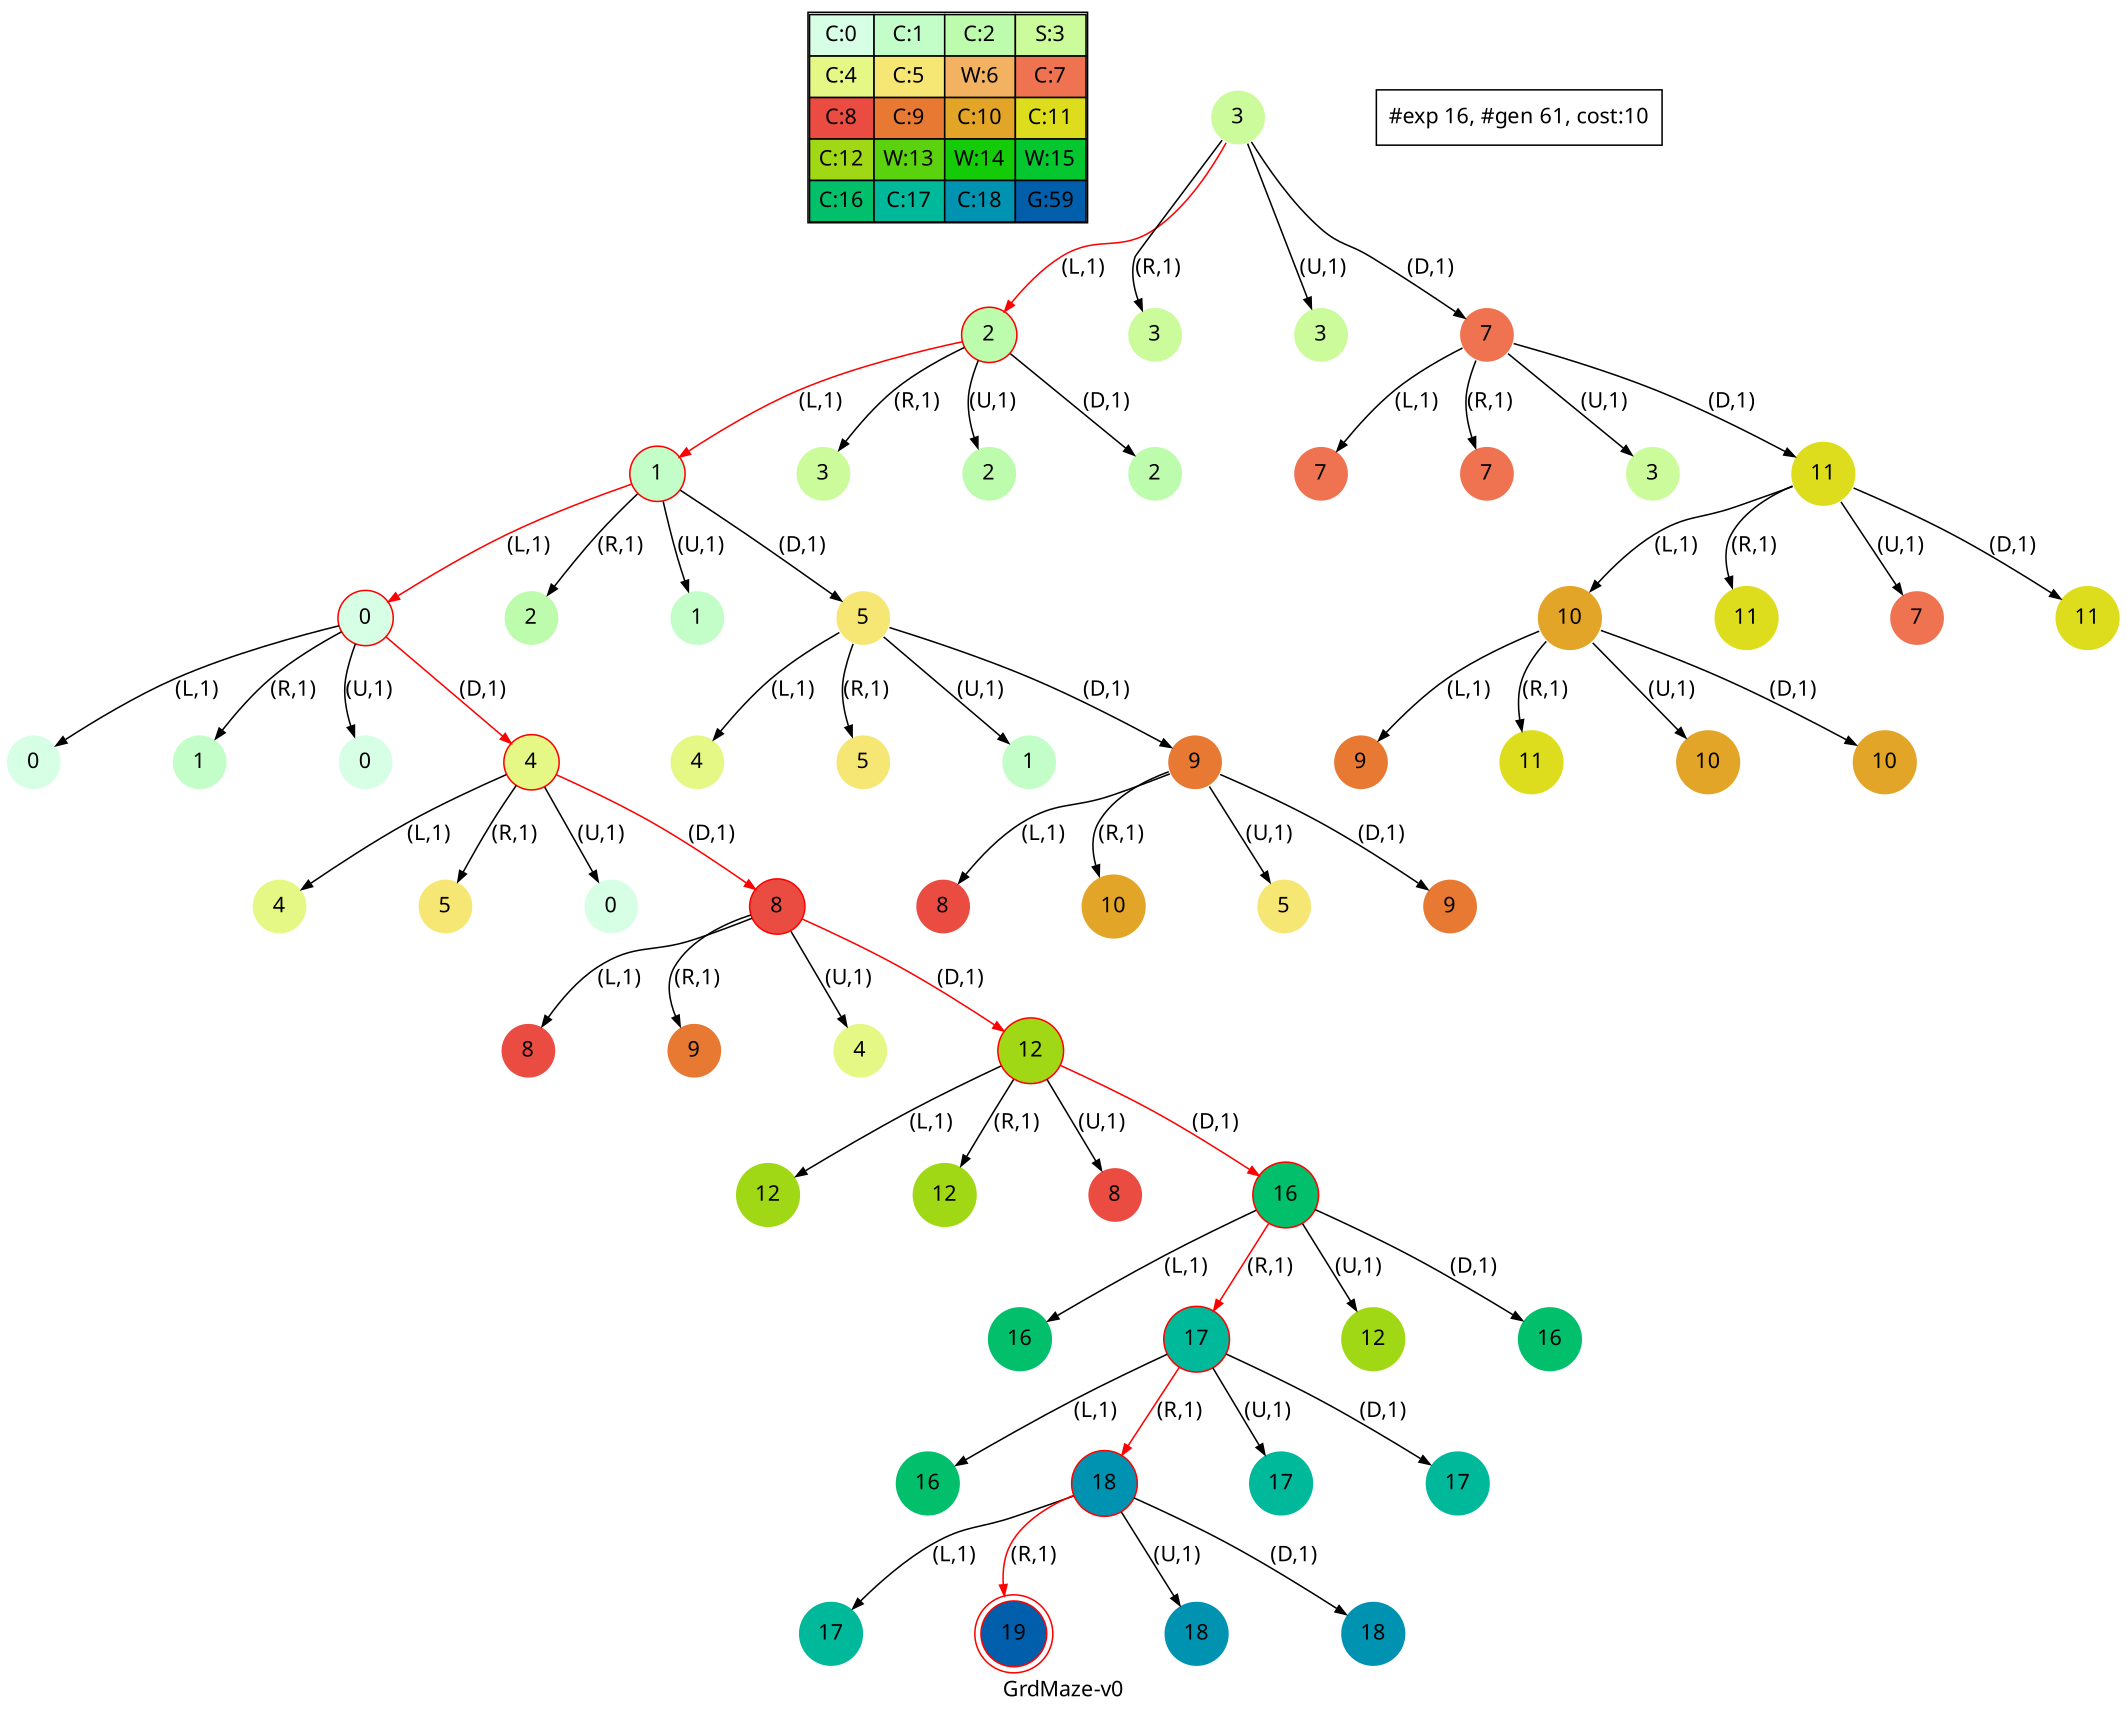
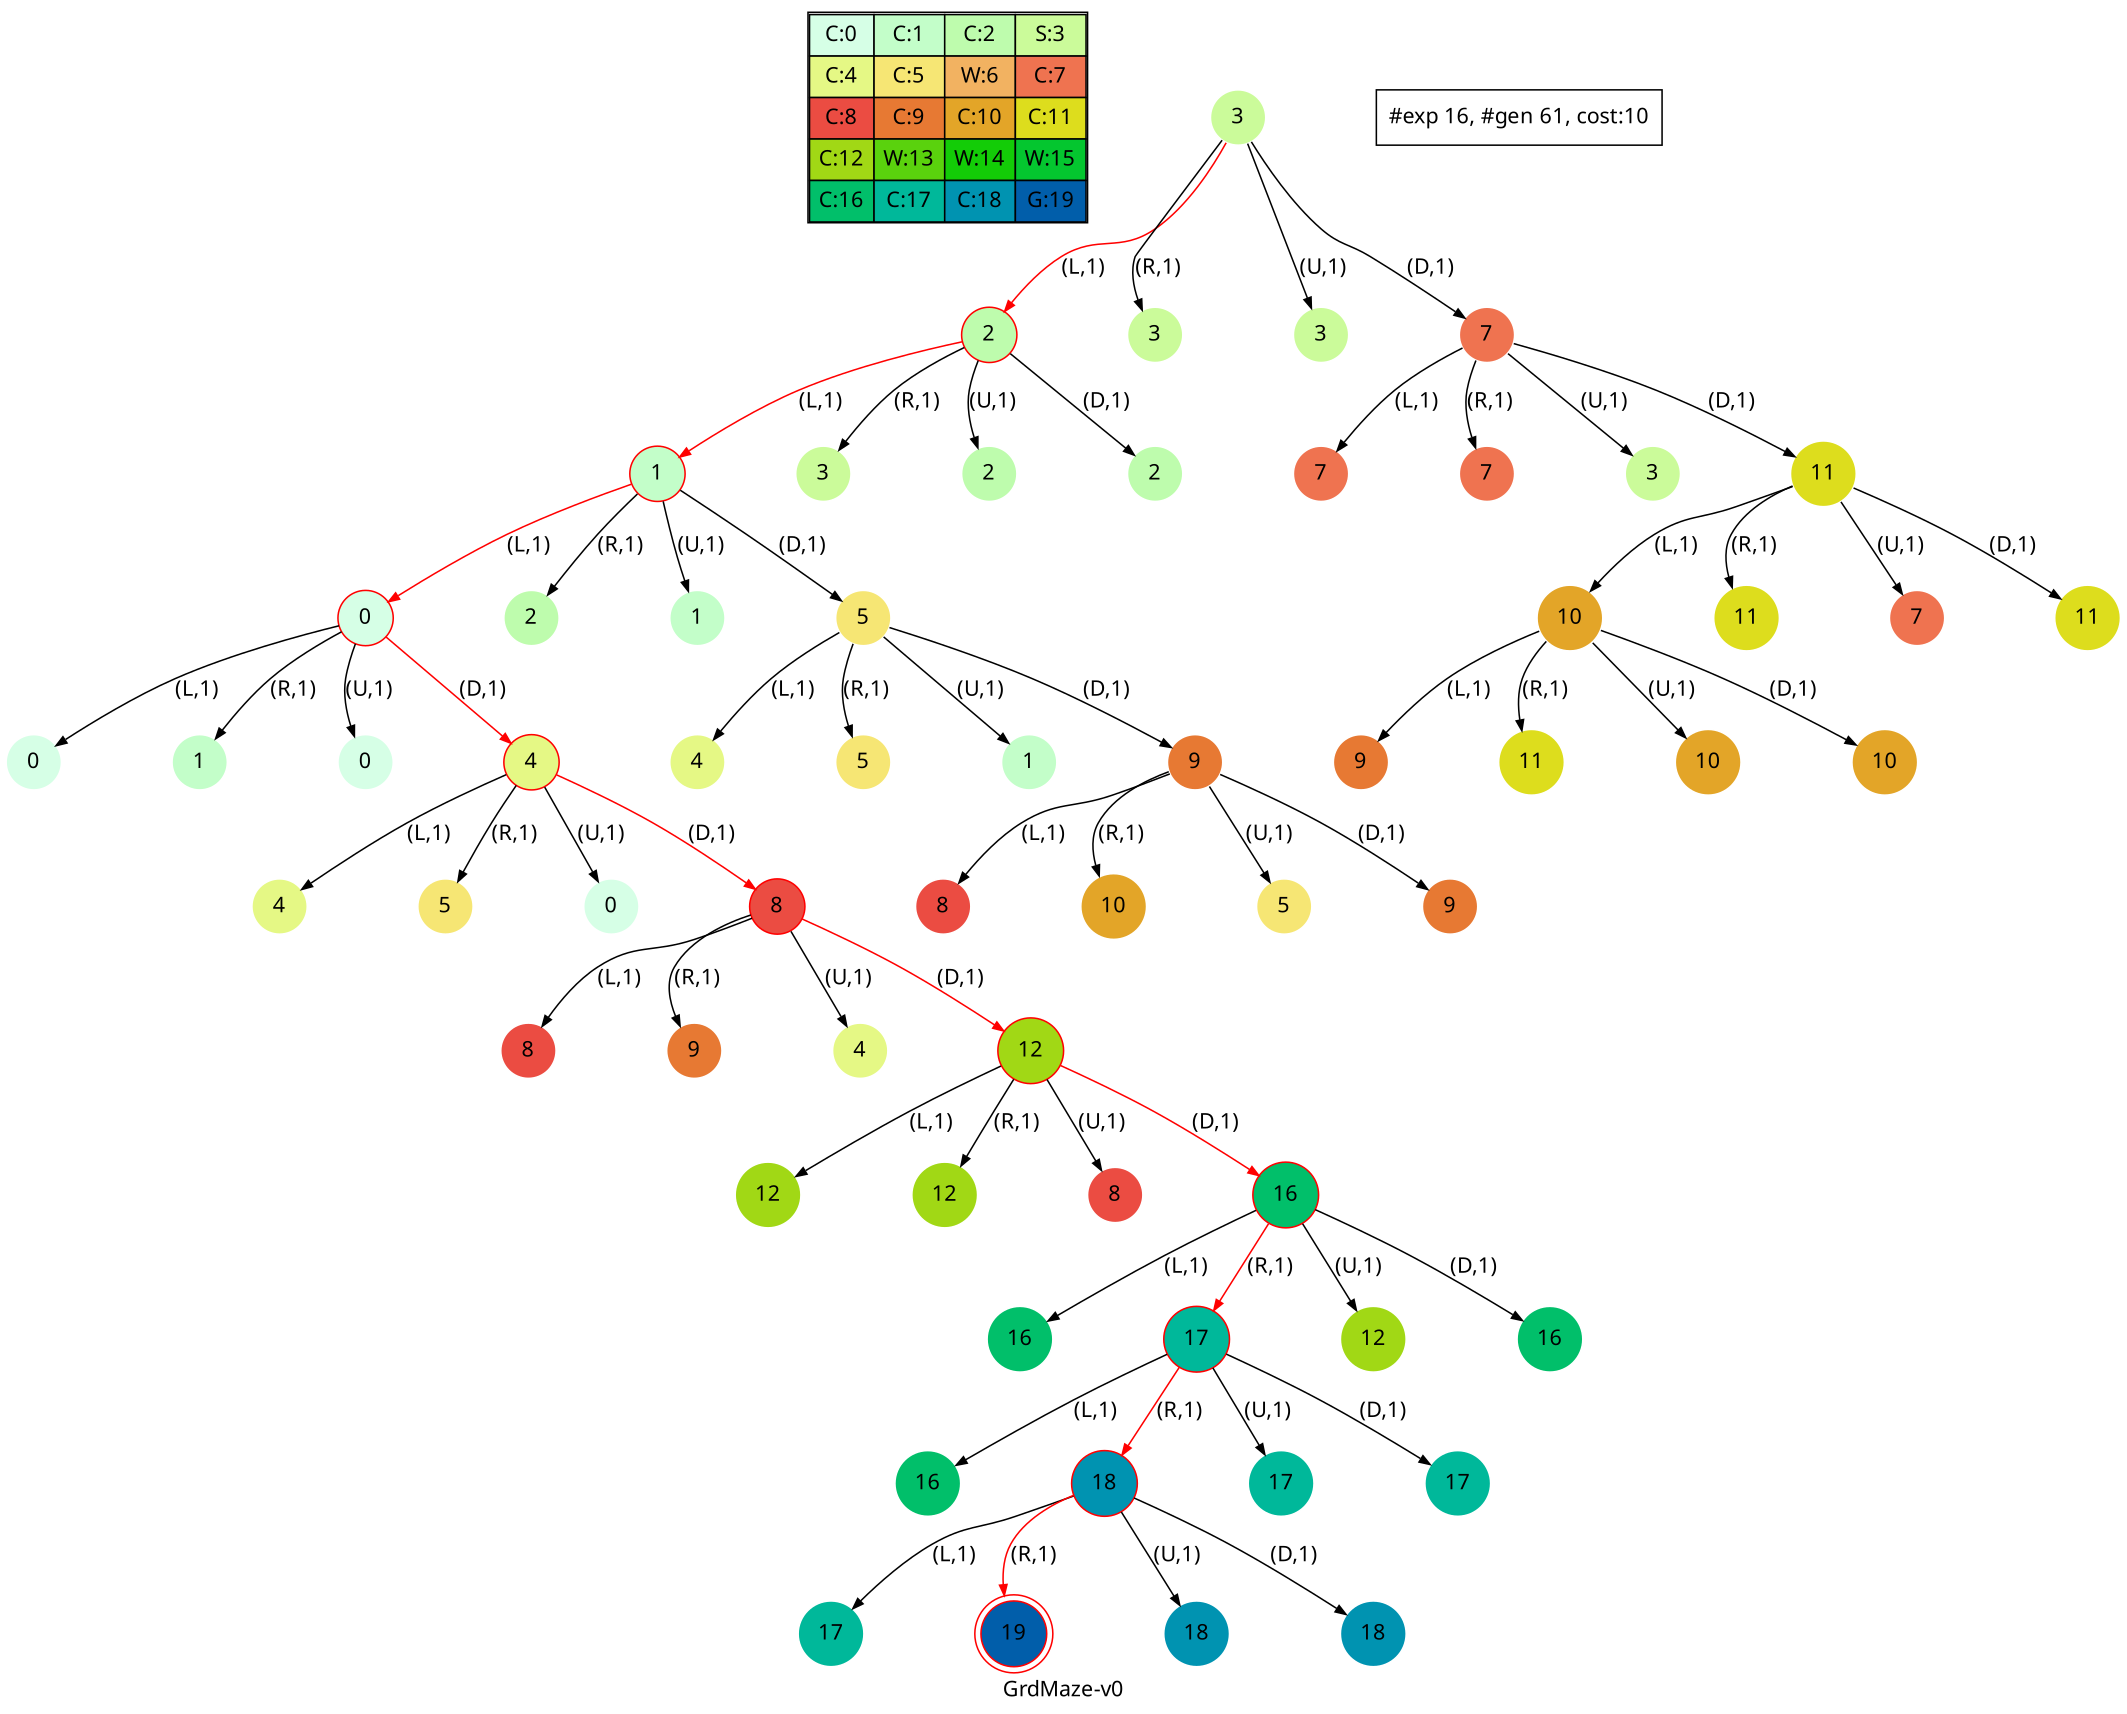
node "C:0": text "G:59" -> "G:19"
